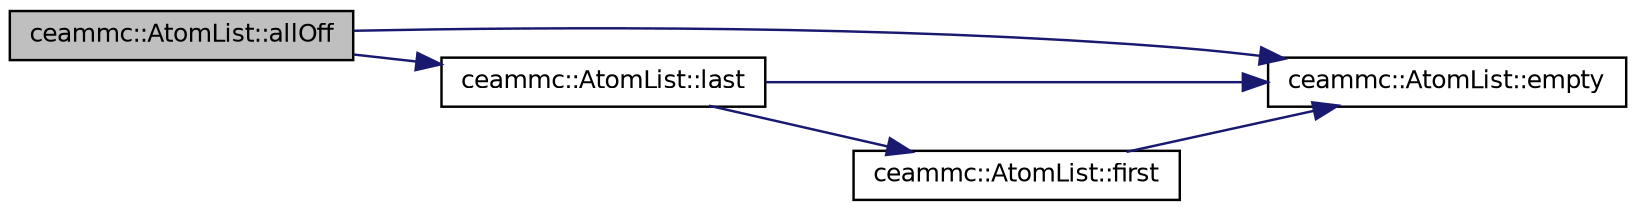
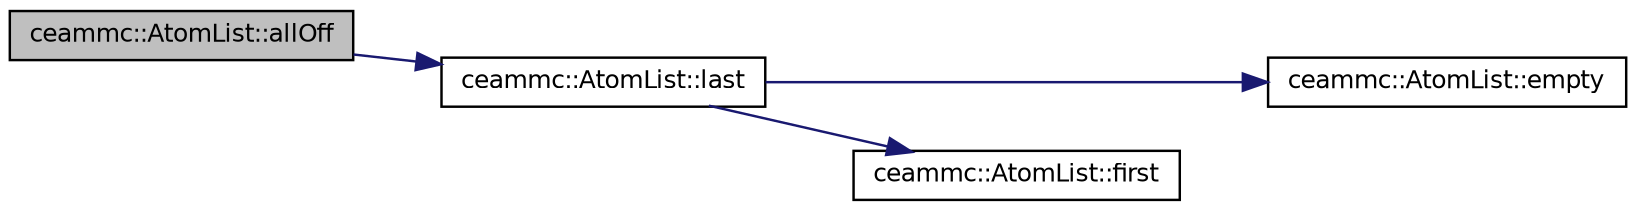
edge "ceammc::AtomList::allOff" -> "ceammc::AtomList::empty": removed
edge "ceammc::AtomList::first" -> "ceammc::AtomList::empty": removed
